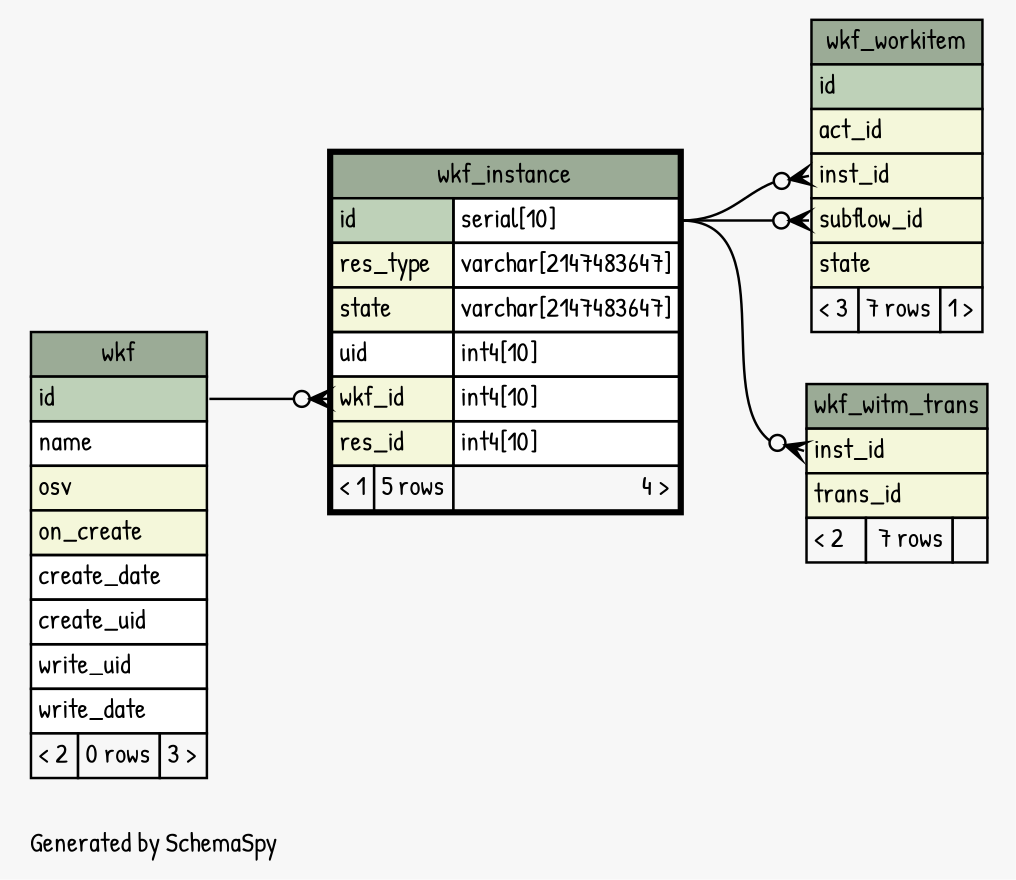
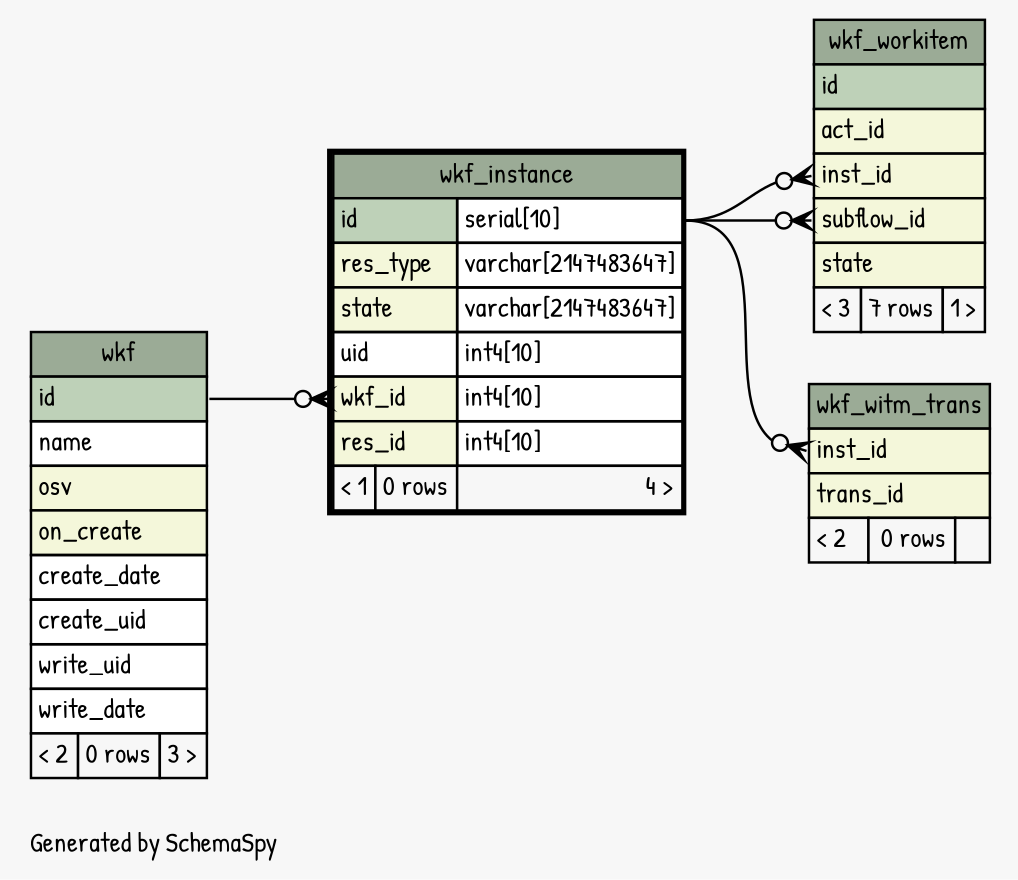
node "wkf_instance": text "5 rows" -> "0 rows"
node "wkf_witm_trans": text "7 rows" -> "0 rows"
